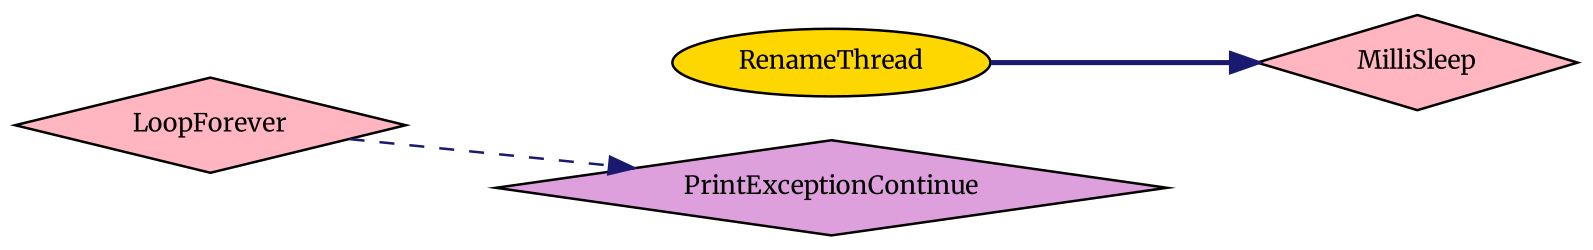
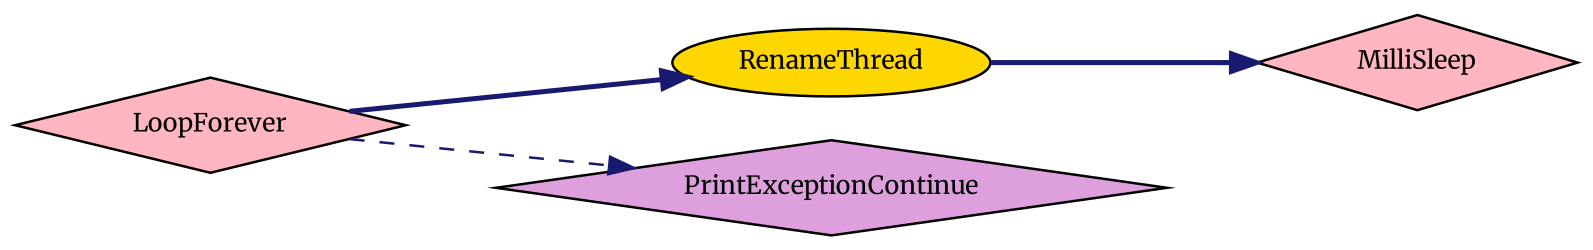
edge "LoopForever" -> "RenameThread": added
